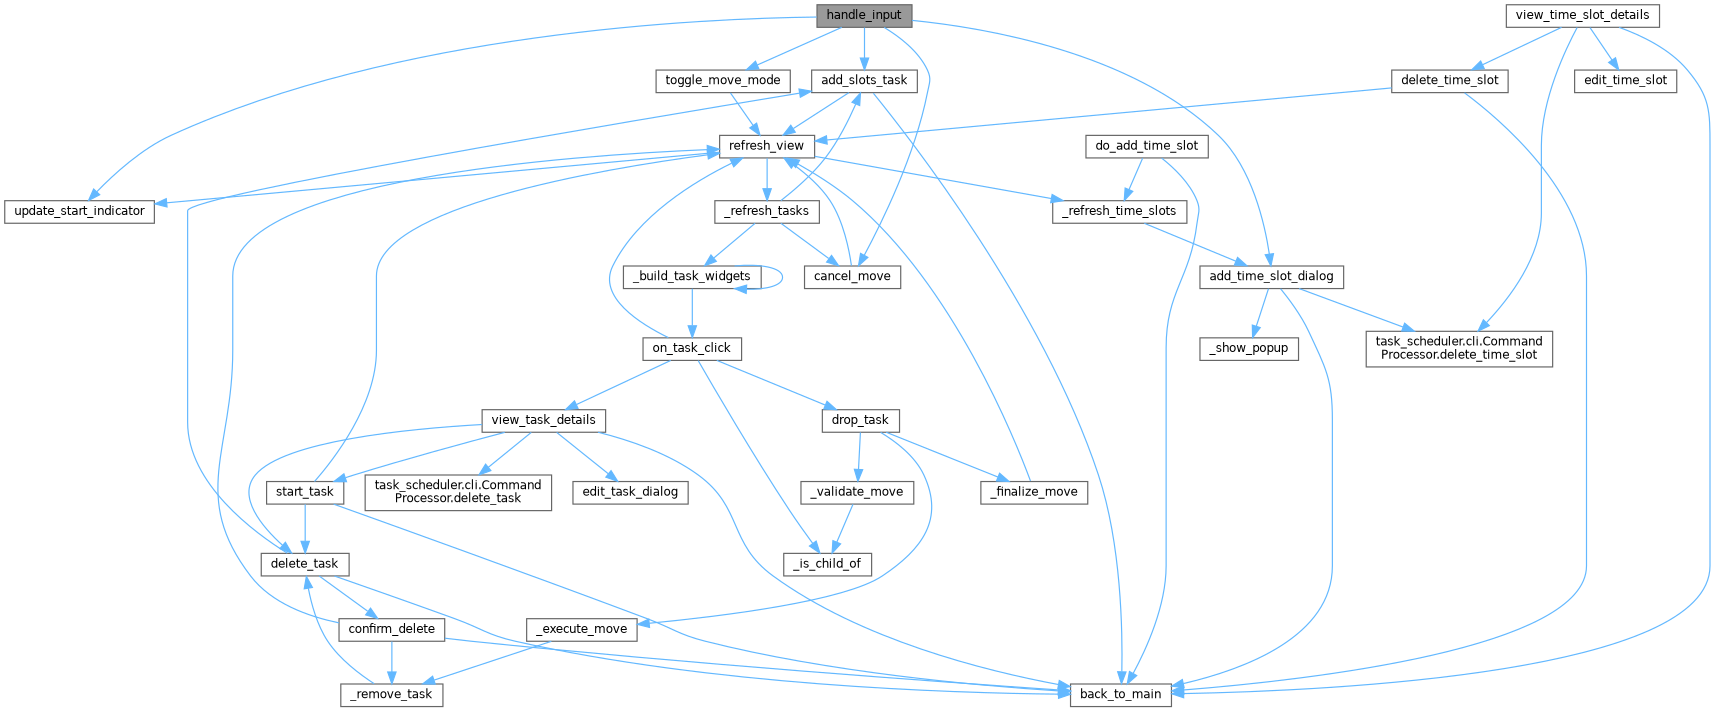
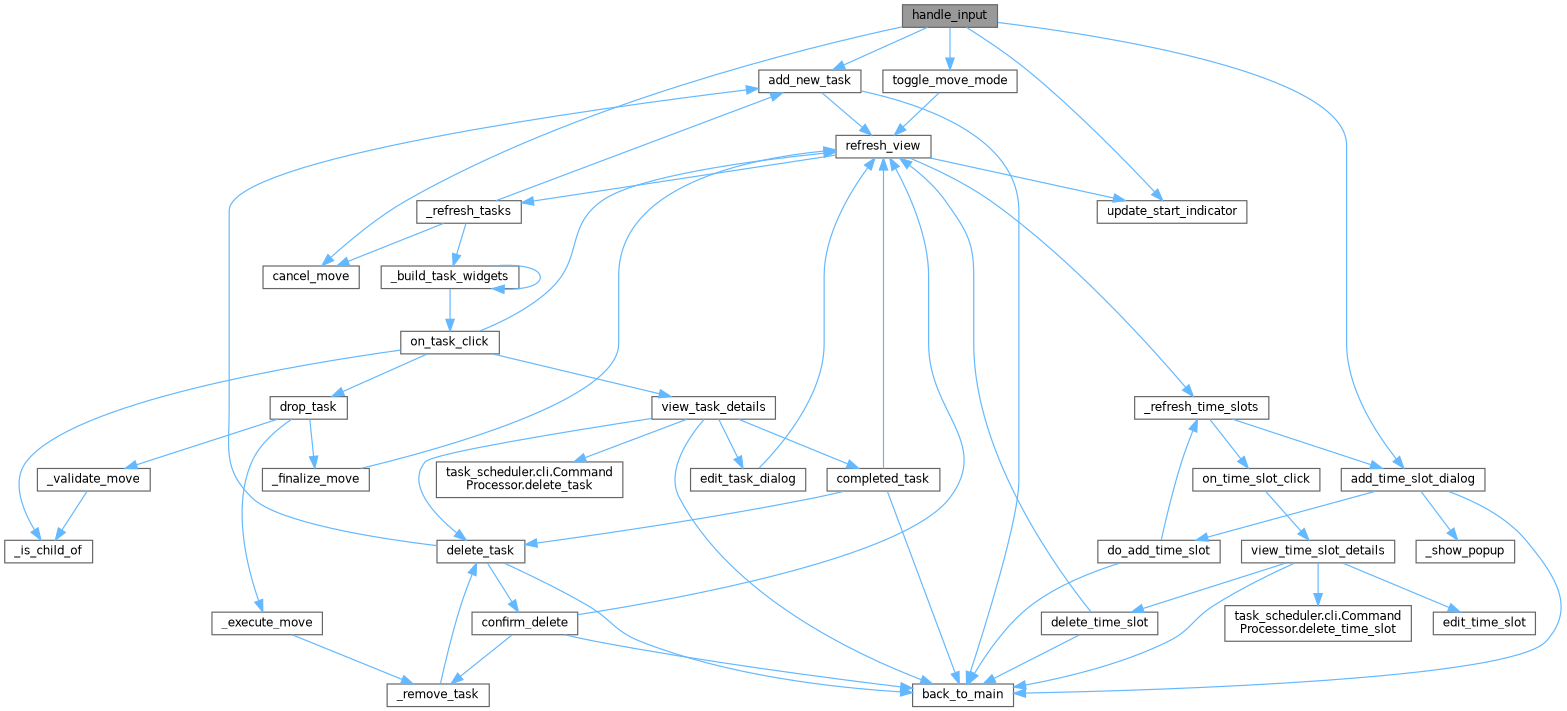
node "add_slots_task": label "add_slots_task" -> "add_new_task"
edge "cancel_move" -> "refresh_view": now "edit_task_dialog" -> "refresh_view"
edge "add_time_slot_dialog" -> "task_scheduler.cli.Command Processor.delete_time_slot": now "add_time_slot_dialog" -> "do_add_time_slot"
node "on_time_slot_click": added
node "start_task": label "start_task" -> "completed_task"
